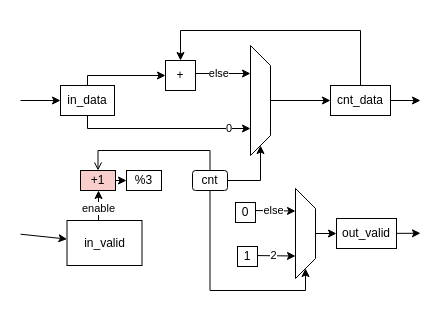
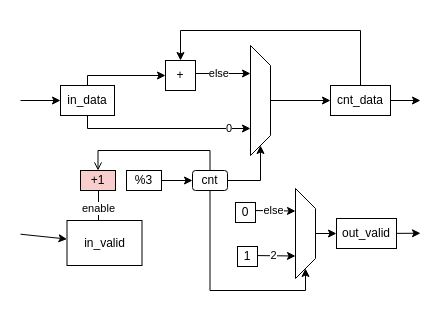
edge "+1" -> "%3": removed
edge "%3" -> "cnt": added
edge "in_valid" -> "+1": arrowhead classic -> none
